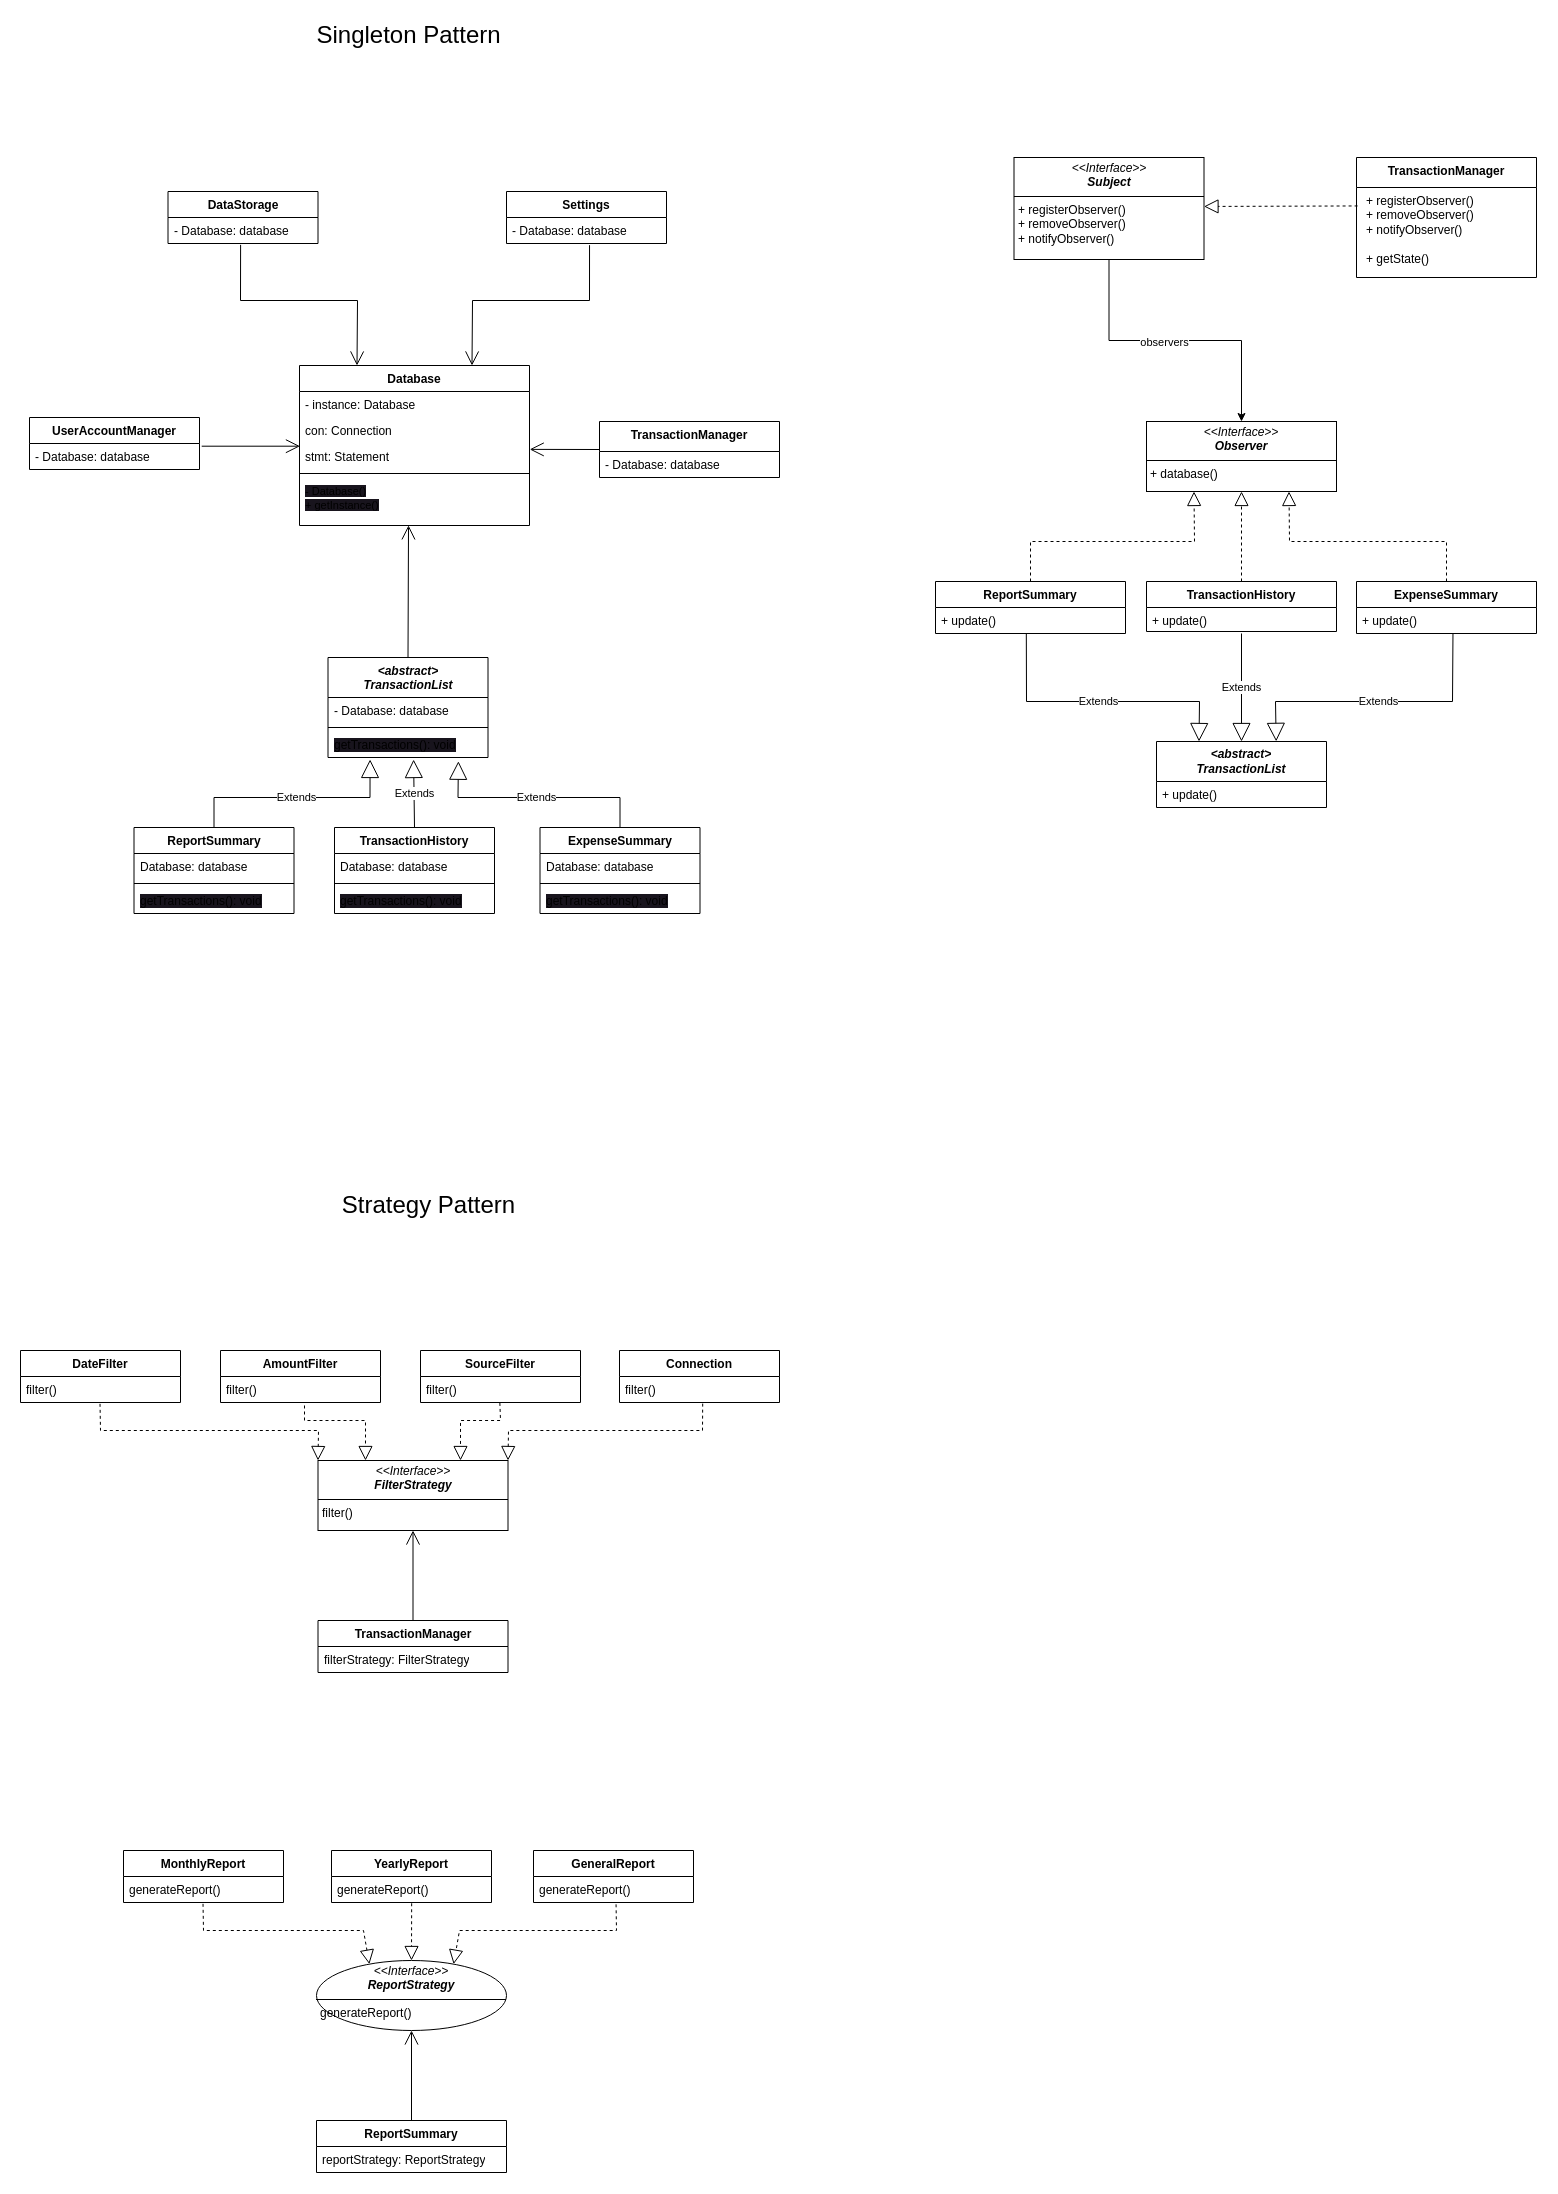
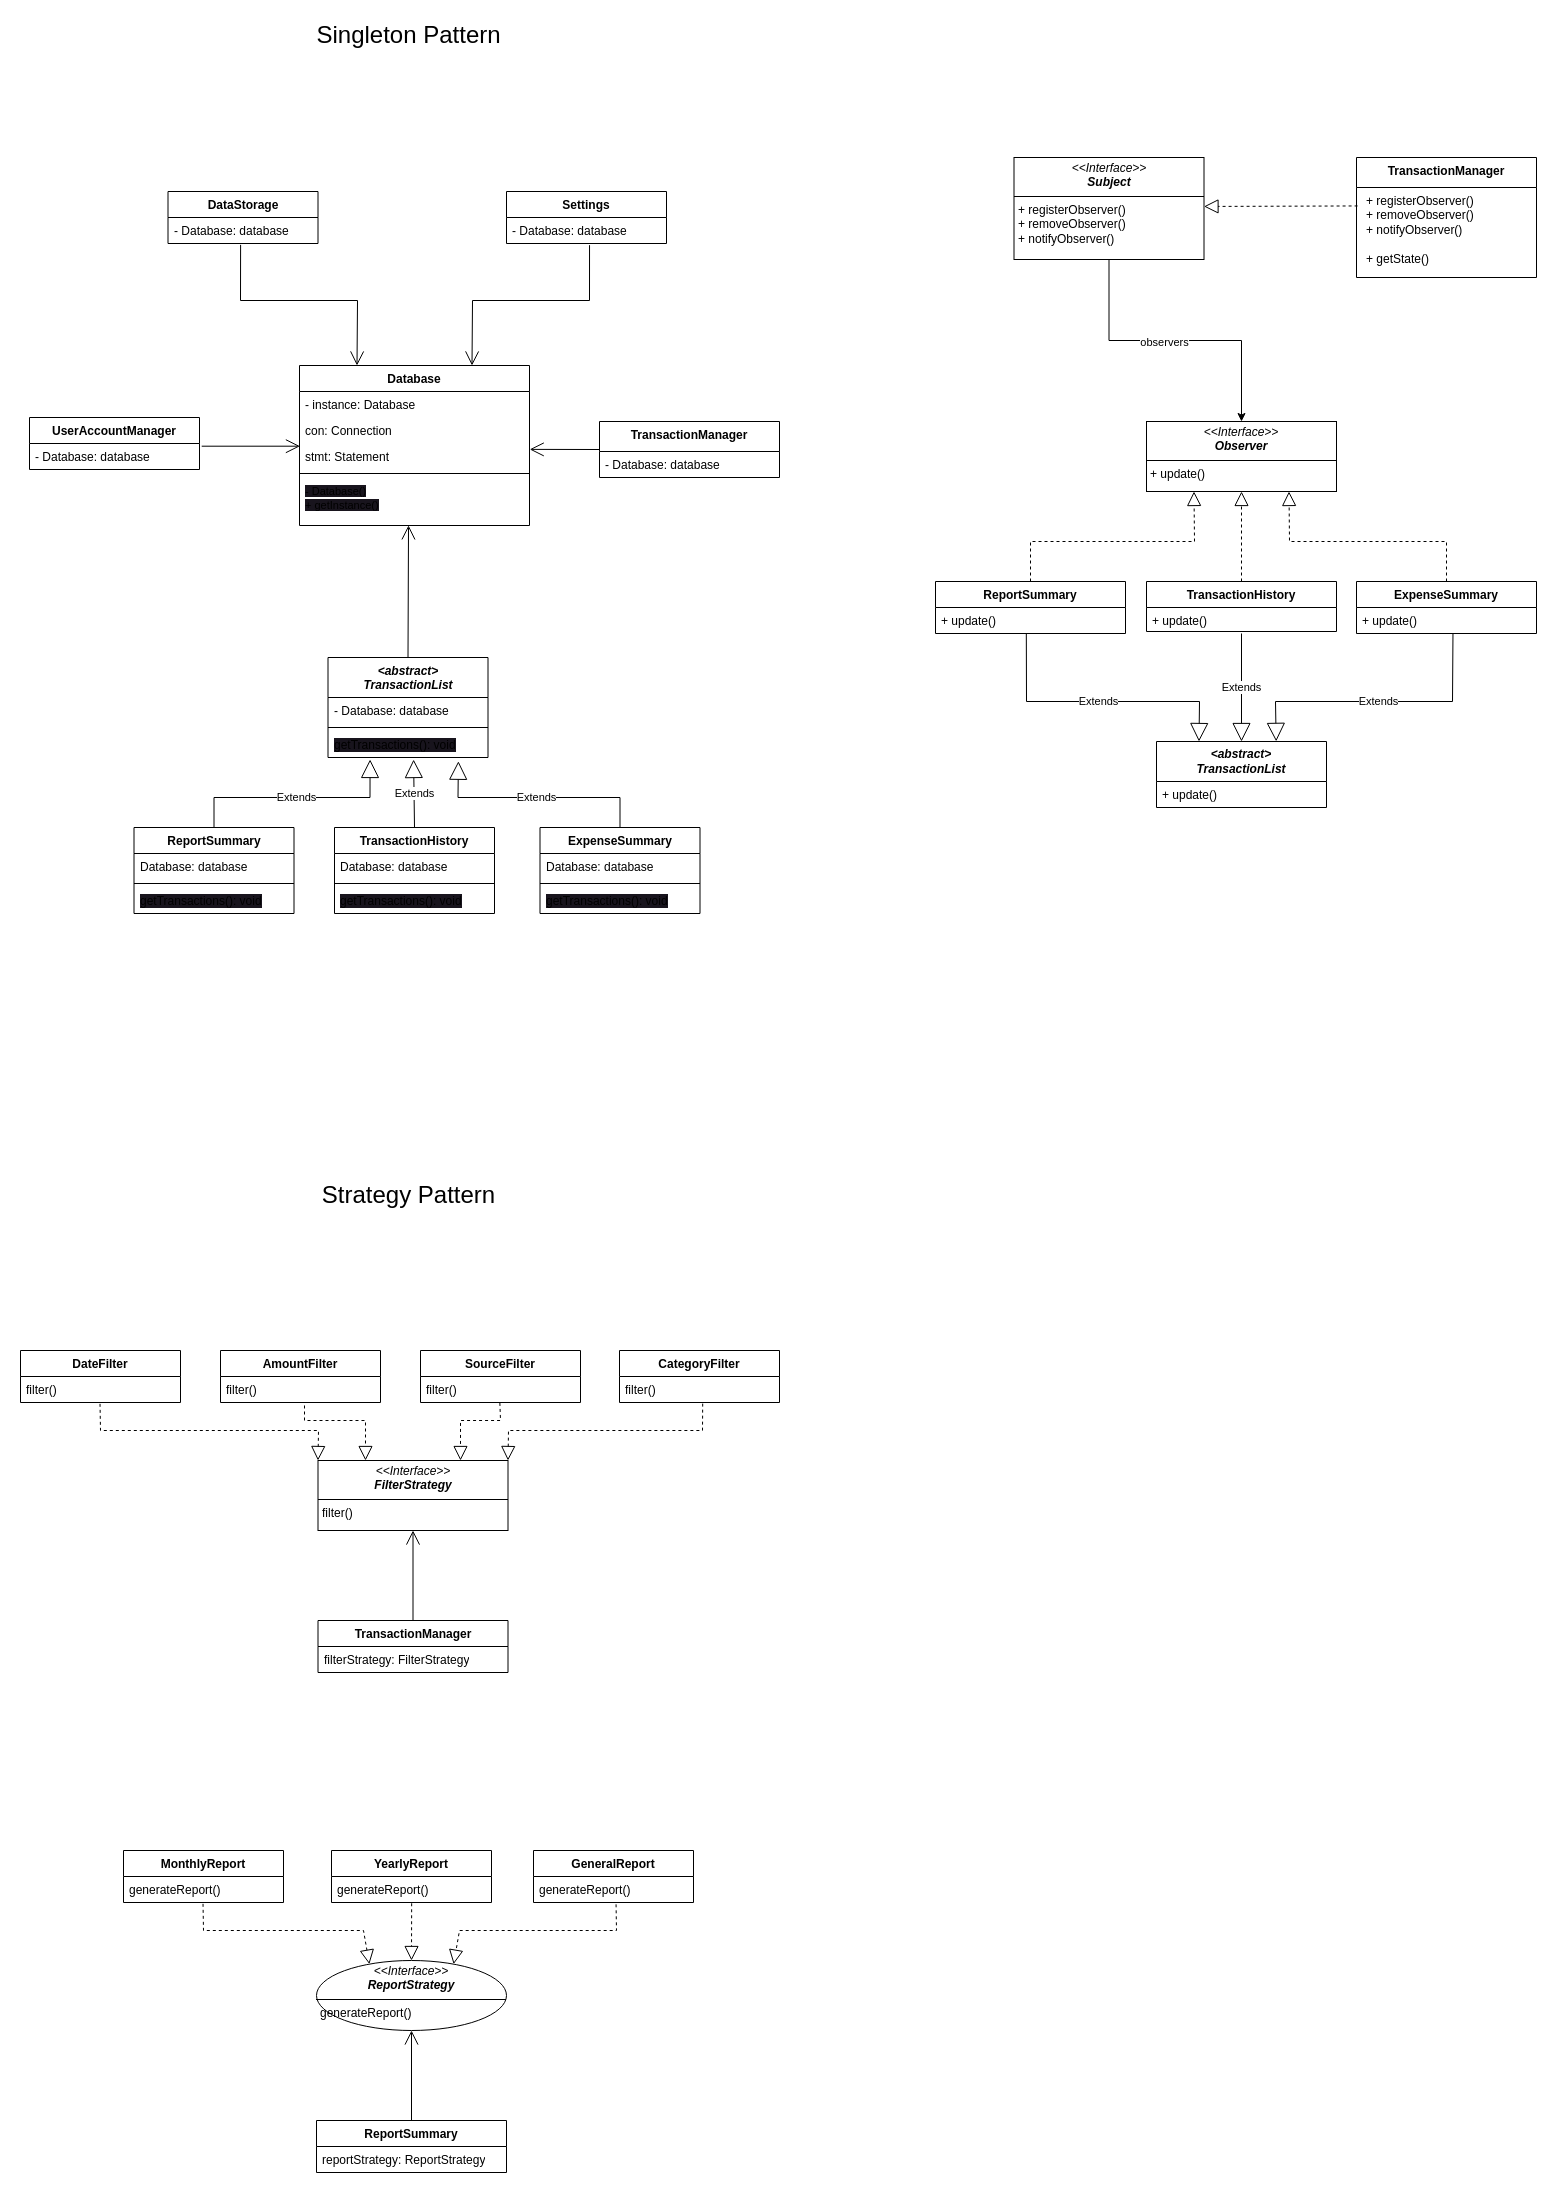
node "<<Interface>> Observer + database()": label "<<Interface>> Observer + database()" -> "<<Interface>> Observer + update()"
node "Strategy Pattern": moved (429, 1206) -> (409, 1196)
node "Connection": label "Connection" -> "CategoryFilter"
